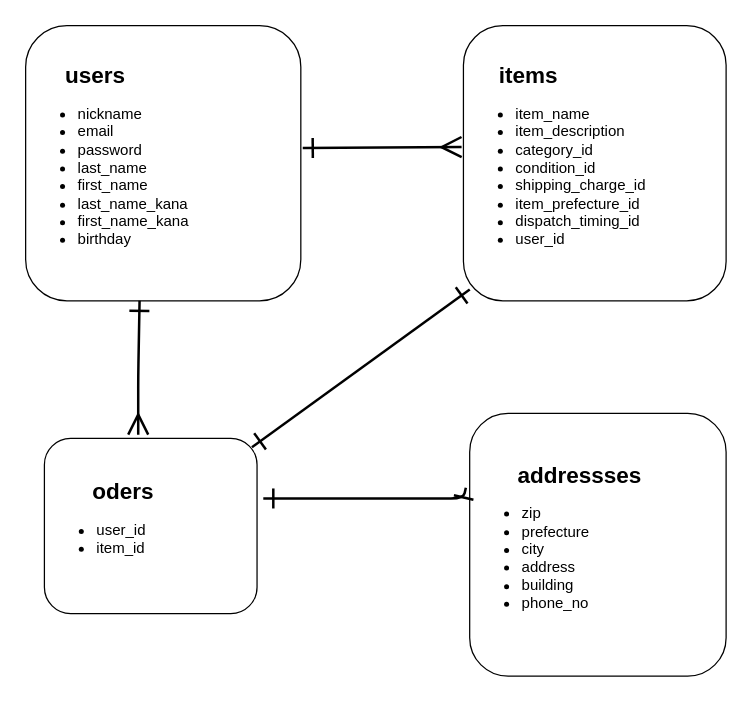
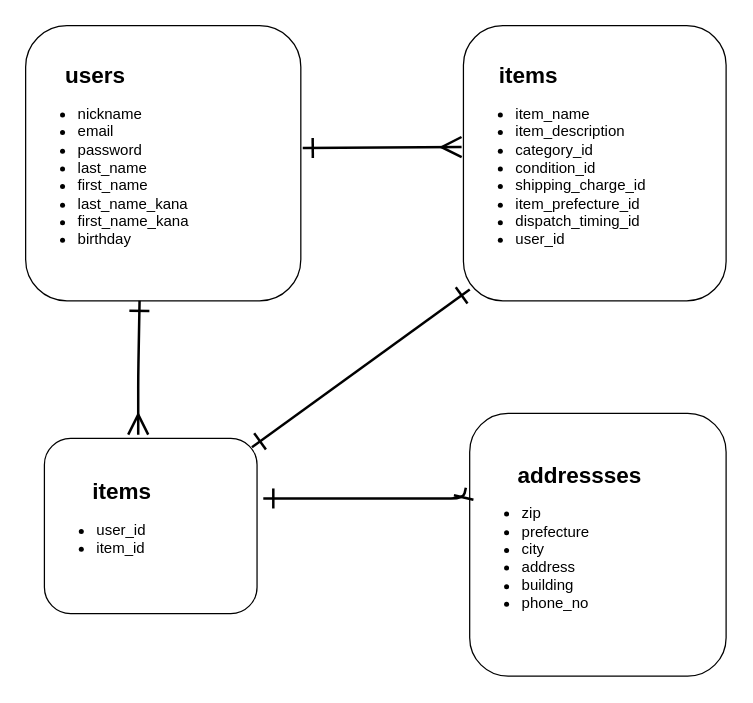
node "oders user_id item_id": label "oders user_id item_id" -> "items user_id item_id"
